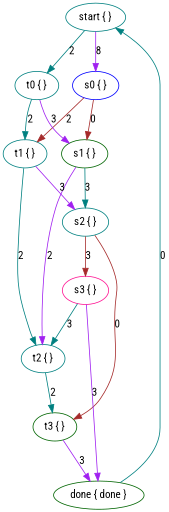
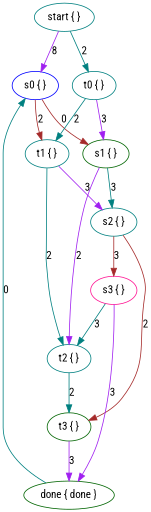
edge "done { done }" -> "start { }": now "done { done }" -> "s0 { }"
edge "s2 { }" -> "t3 { }": label "0" -> "2"
